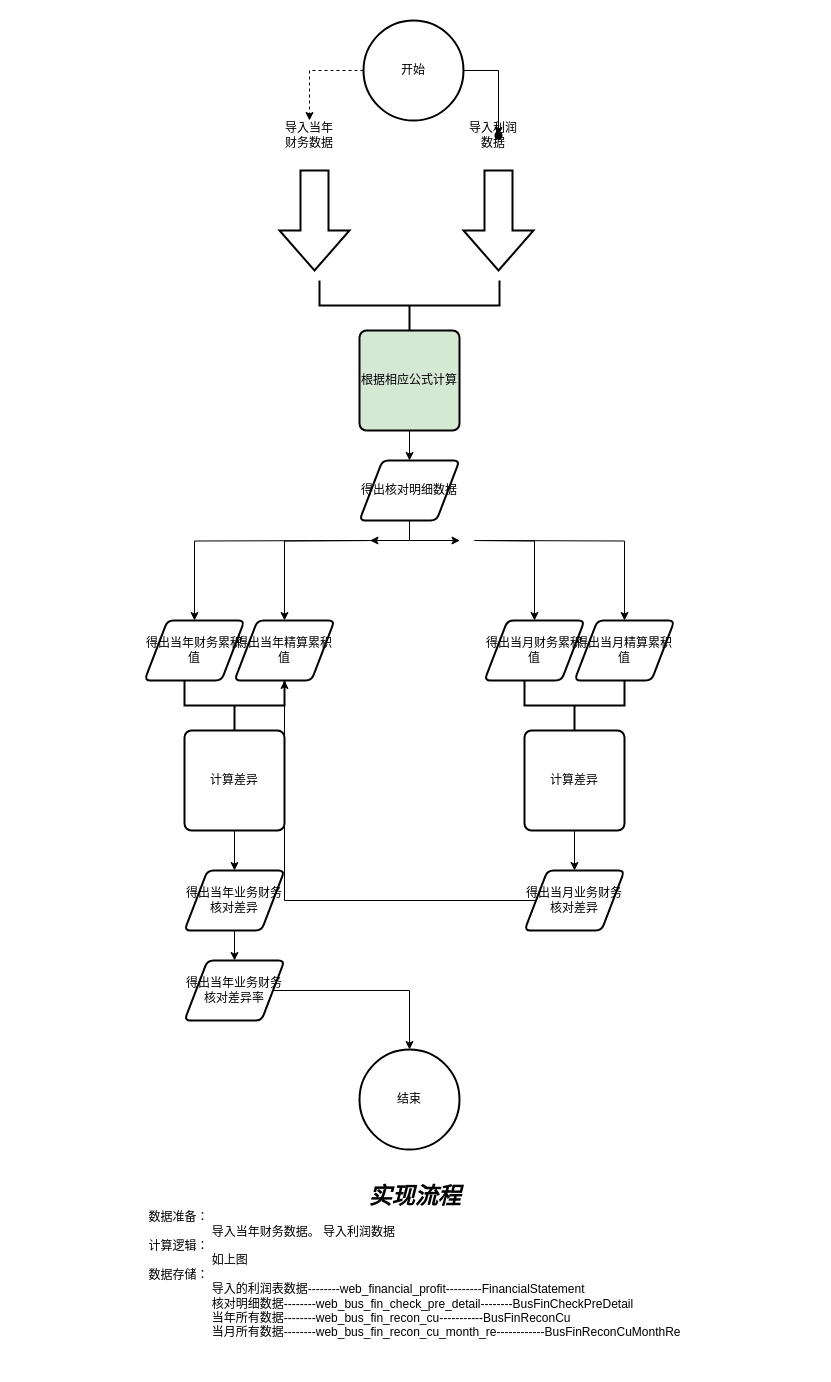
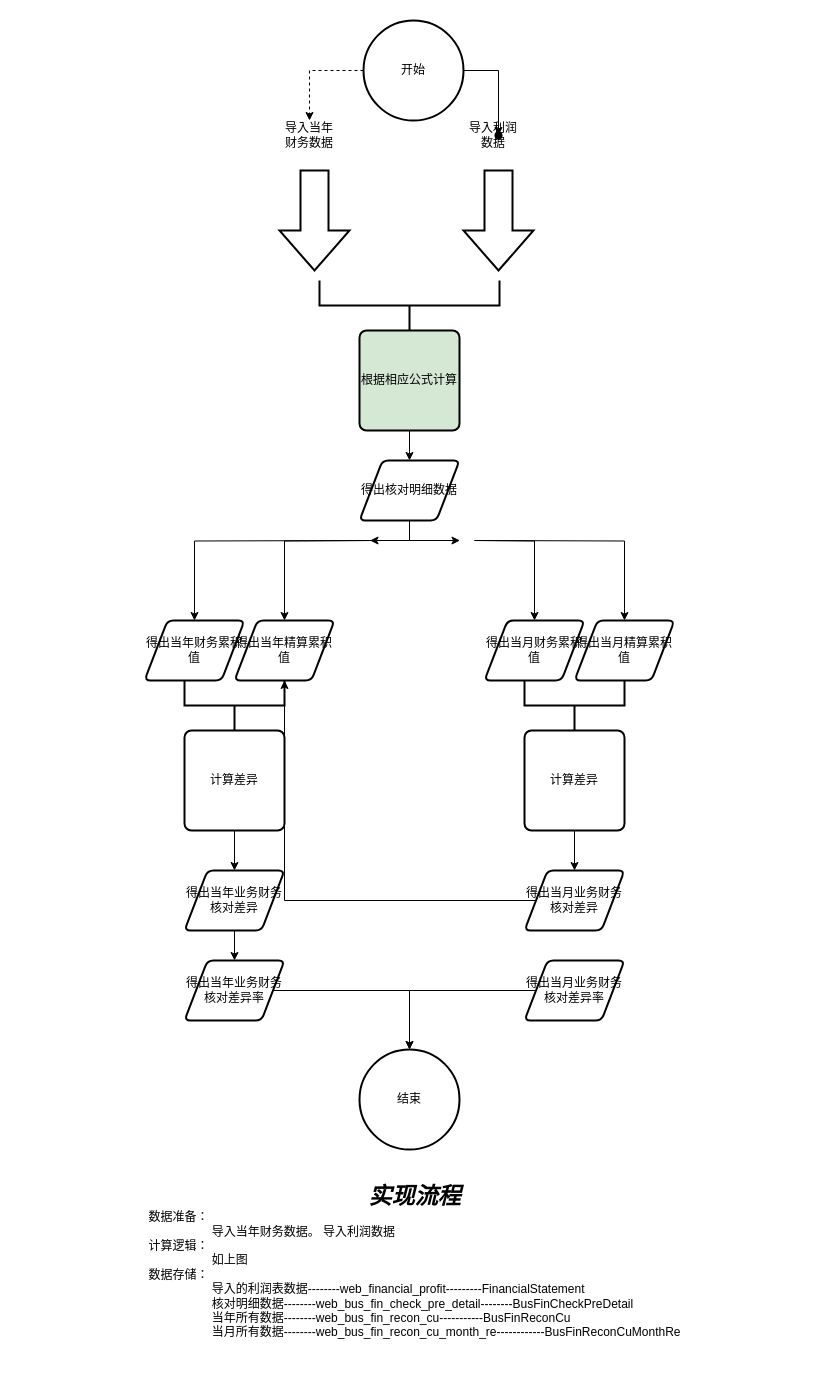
edge "得出当月业务财务核对差异率" -> "结束": added
node "得出当月业务财务核对差异率": added
